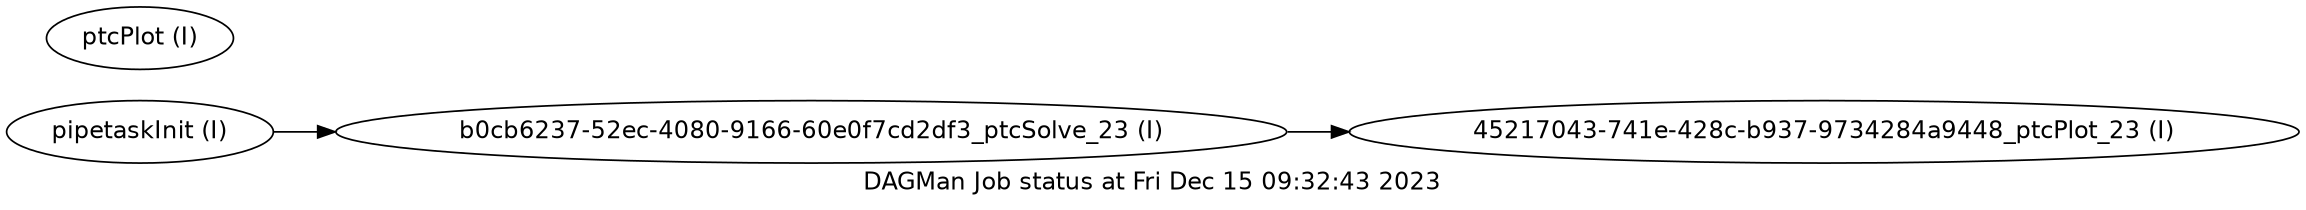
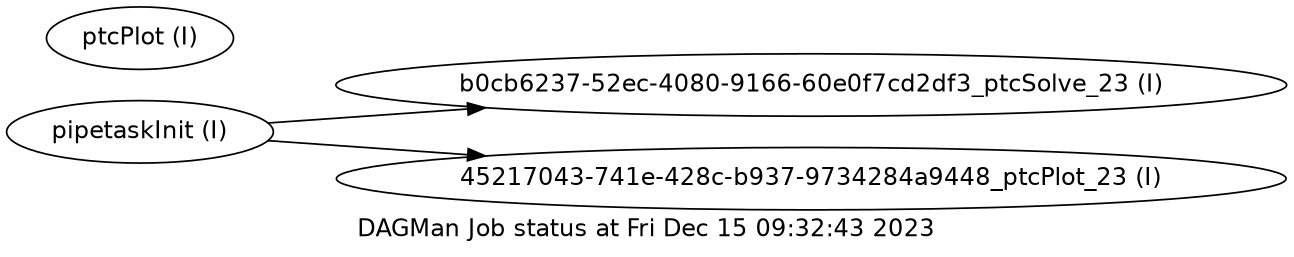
edge "b0cb6237-52ec-4080-9166-60e0f7cd2df3_ptcSolve_23 (I)" -> "45217043-741e-428c-b937-9734284a9448_ptcPlot_23 (I)": now "pipetaskInit (I)" -> "45217043-741e-428c-b937-9734284a9448_ptcPlot_23 (I)"
